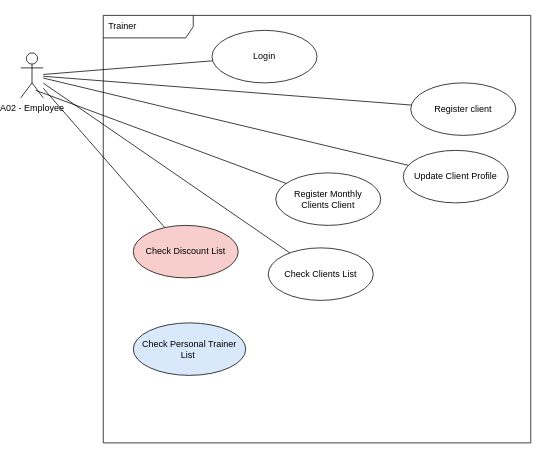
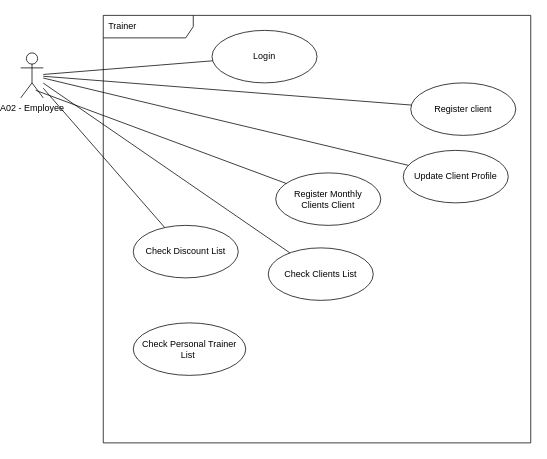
node "Check Discount List": fillcolor #f8cecc -> #ffffff
node "Check Personal Trainer List": fillcolor #dae8fc -> #ffffff
